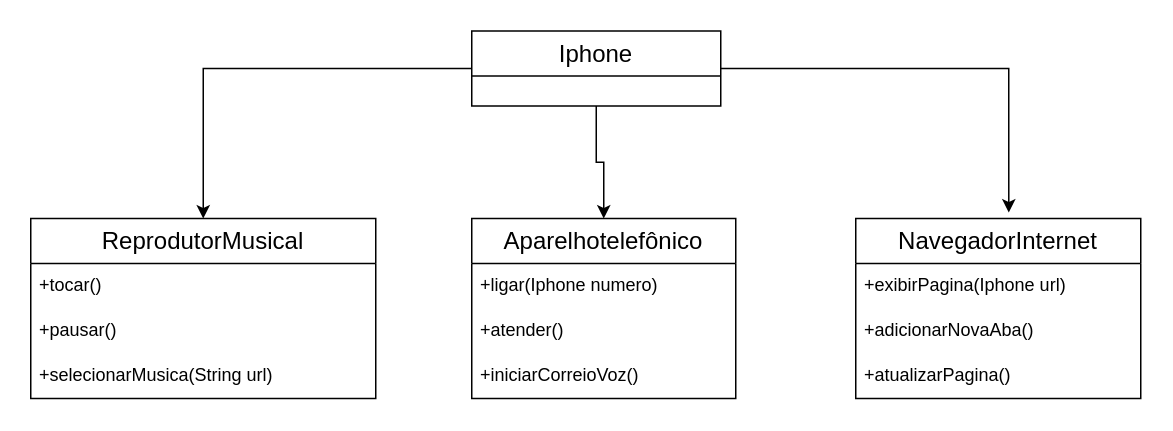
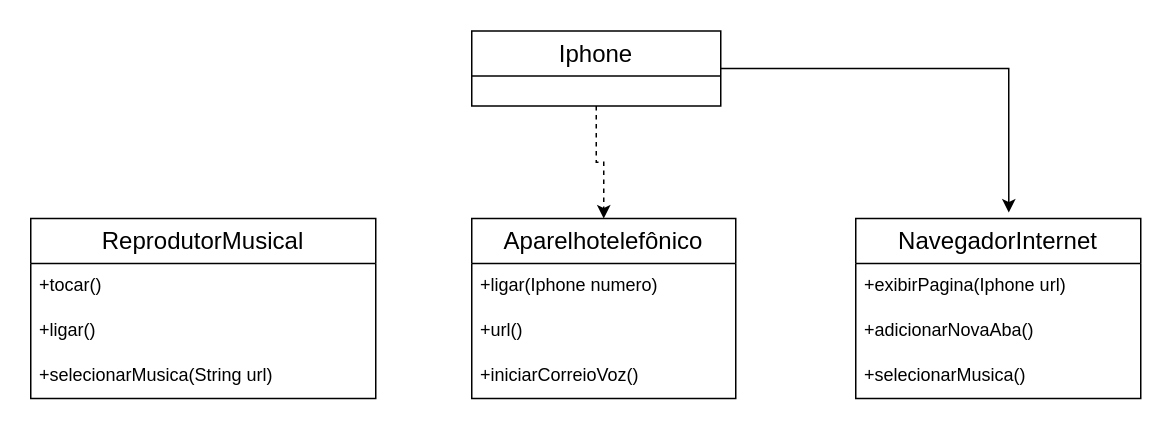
edge "Iphone" -> "ReprodutorMusical": removed
edge "Iphone" -> "Aparelhotelefônico": style solid -> dashed
node "+pausar()": label "+pausar()" -> "+ligar()"
node "+atender()": label "+atender()" -> "+url()"
node "+atualizarPagina()": label "+atualizarPagina()" -> "+selecionarMusica()"
